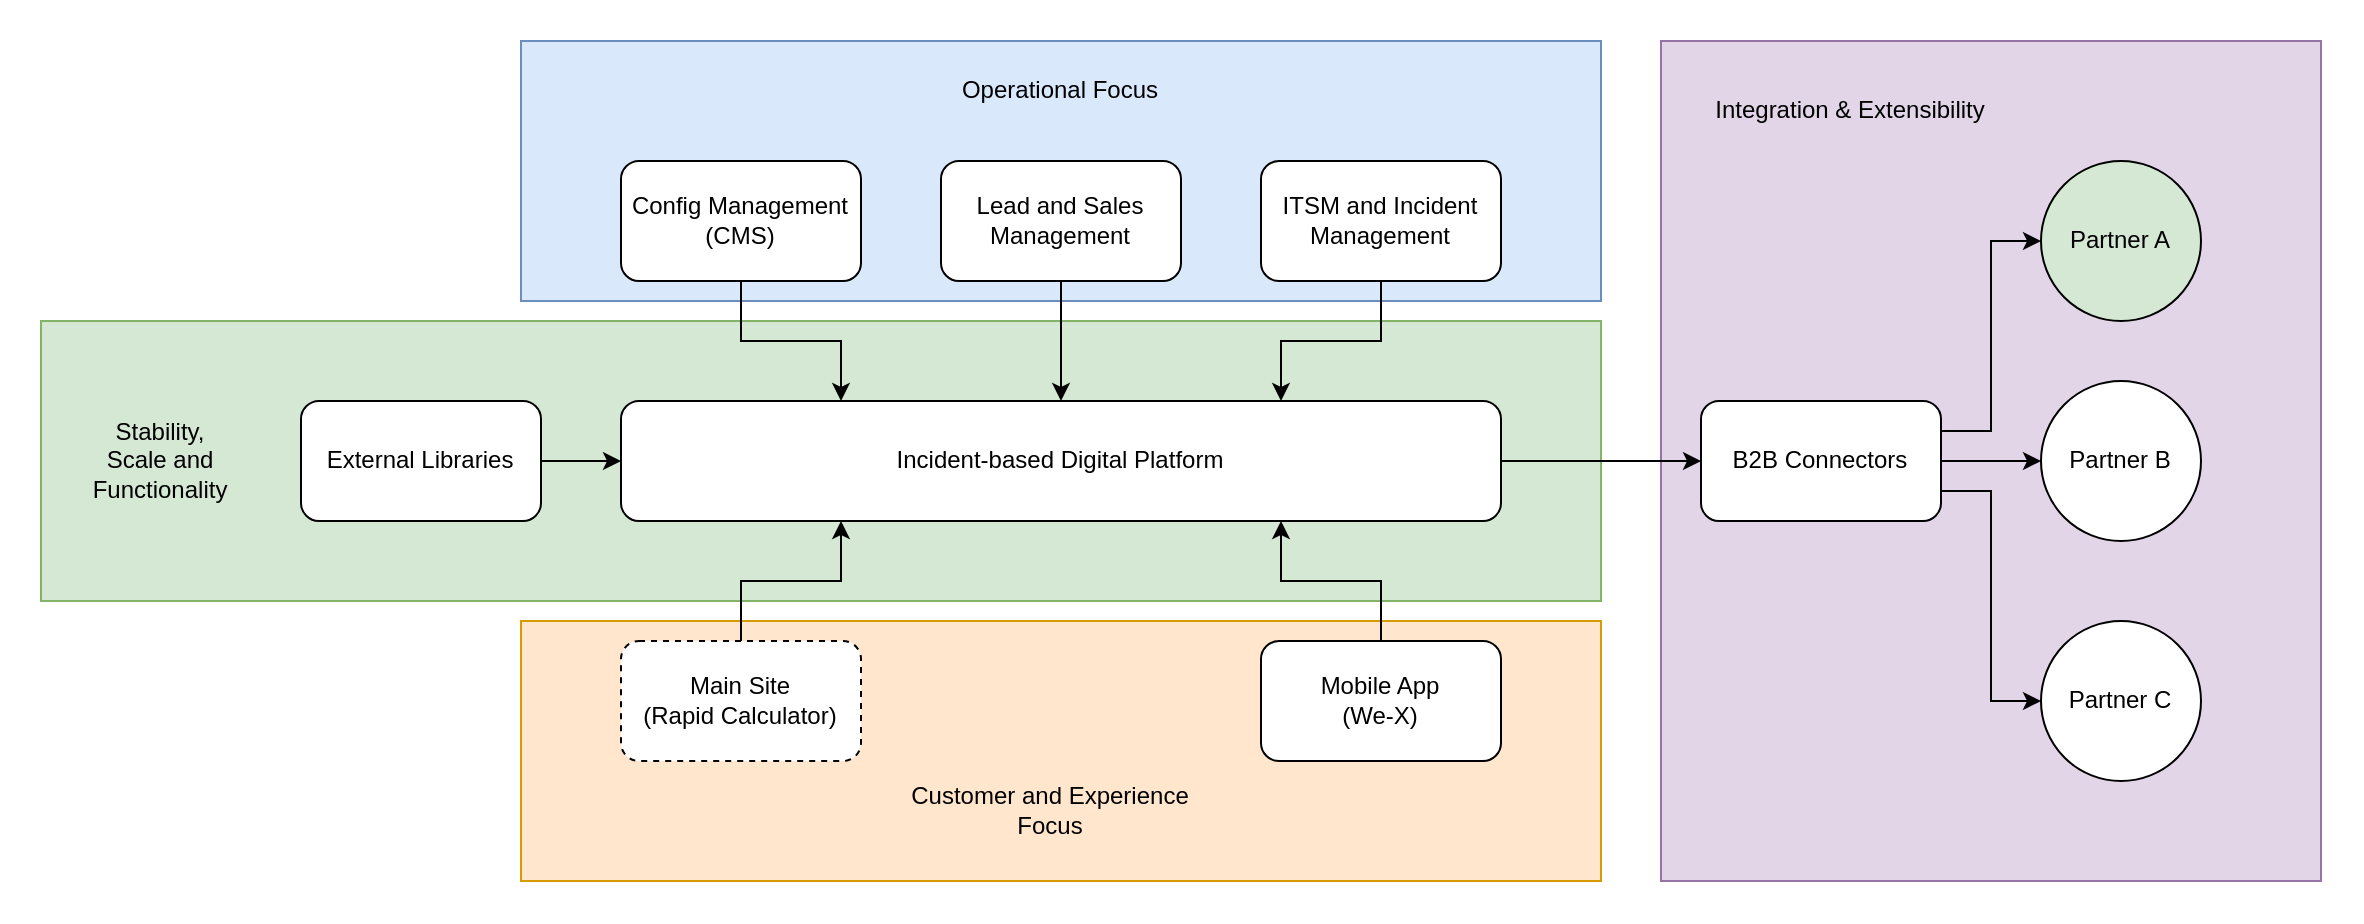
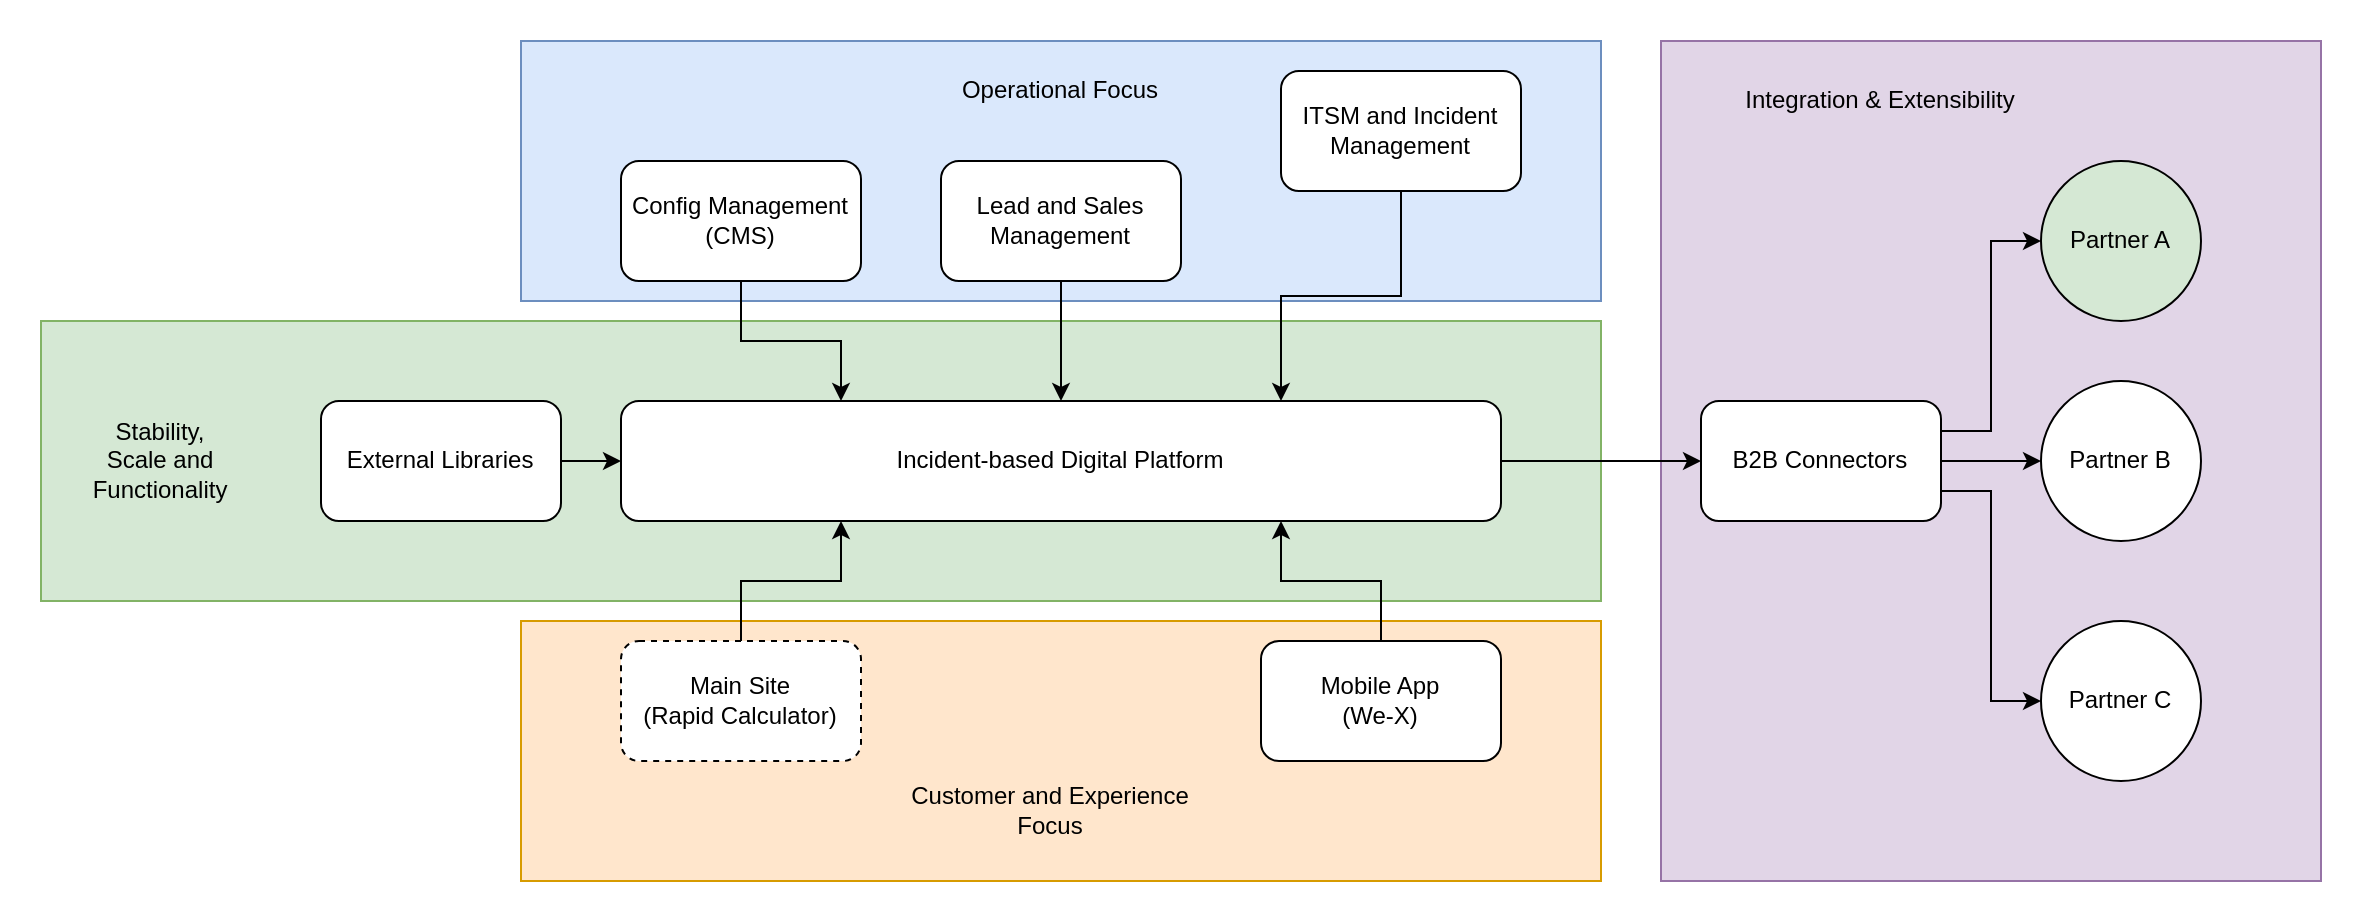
node "Integration & Extensibility": moved (1851, 111) -> (1881, 101)
node "ITSM and Incident Management": moved (1381, 221) -> (1401, 131)
node "External Libraries": moved (421, 461) -> (441, 461)
